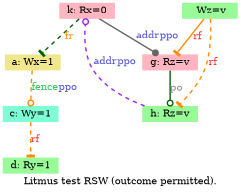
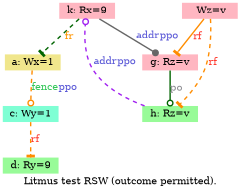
node "k: Rx=0": label "k: Rx=0" -> "k: Rx=9"
node "Wz=v": fillcolor palegreen -> lightpink
node "d: Ry=1": label "d: Ry=1" -> "d: Ry=9"
